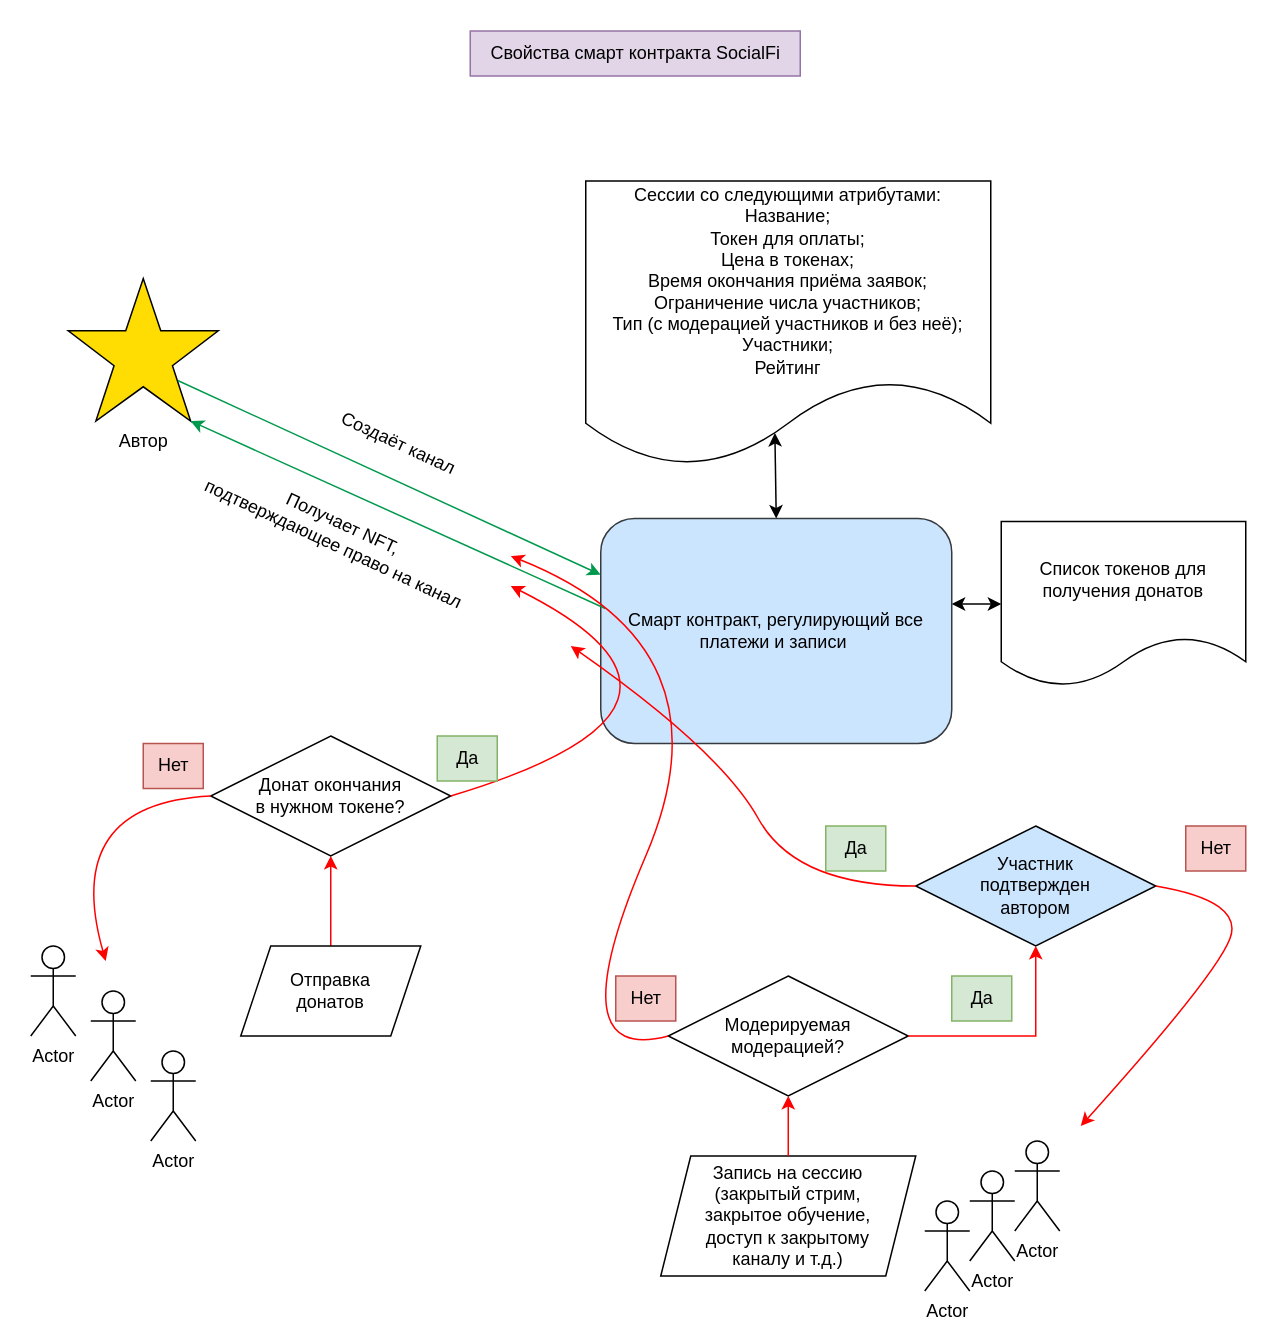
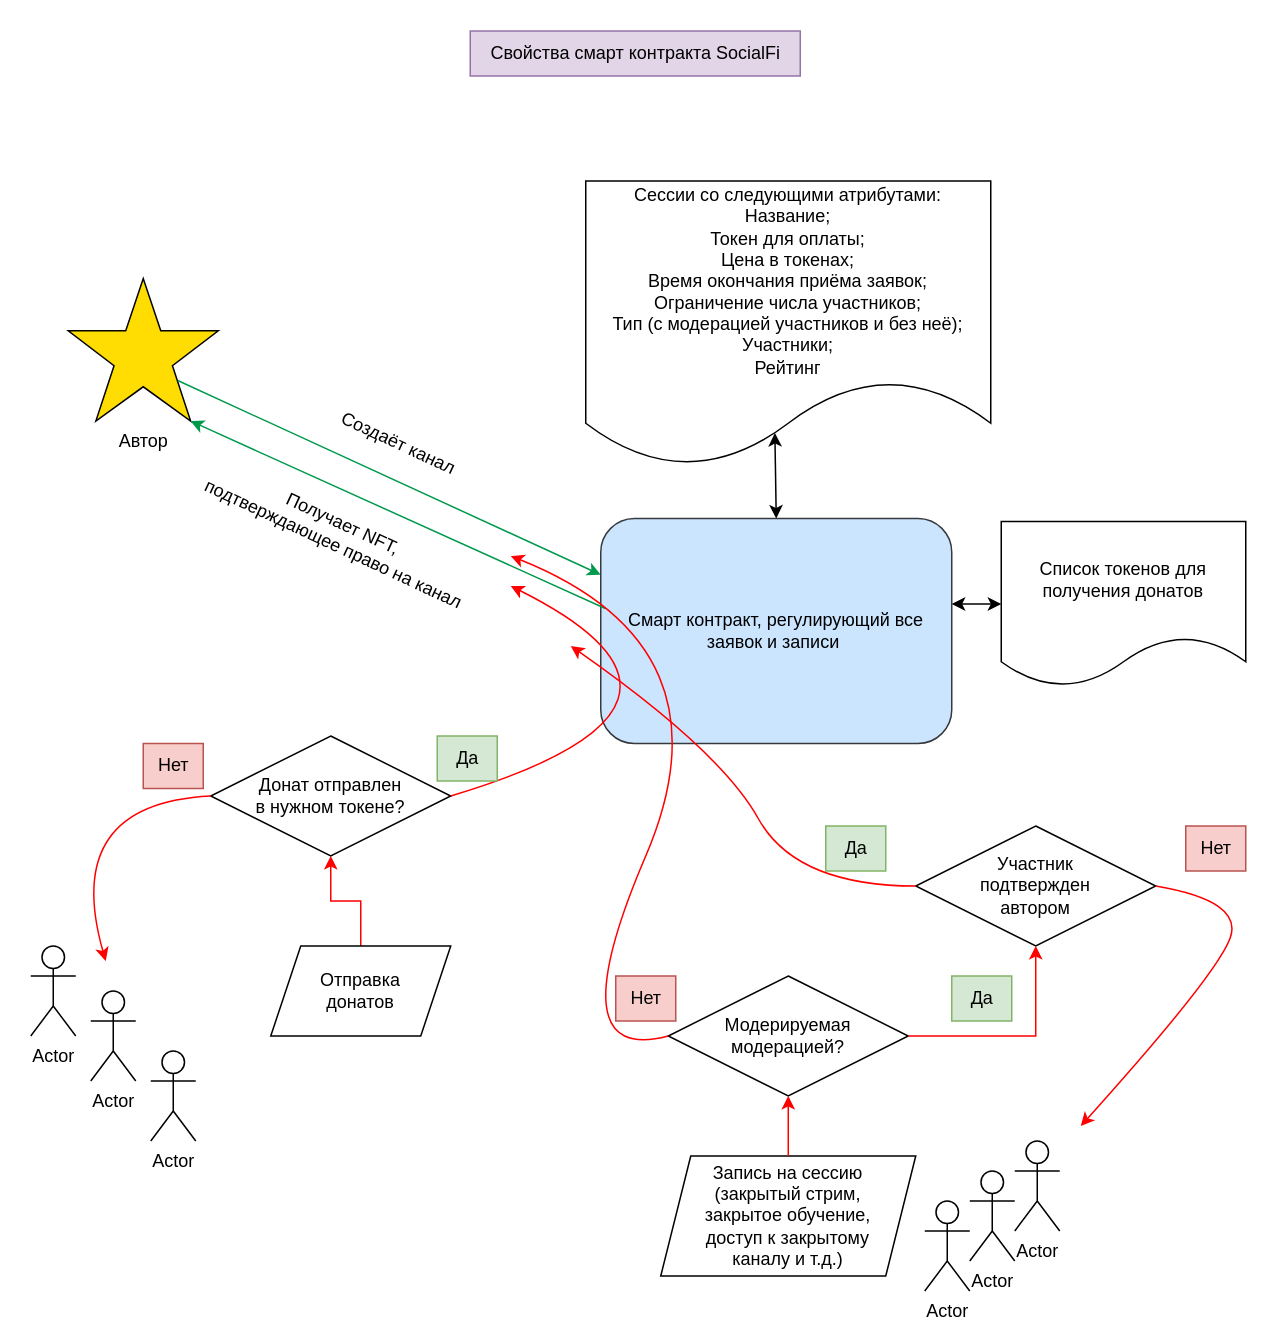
node "Смарт контракт, регулирующий все платежи и записи": label "Смарт контракт, регулирующий все платежи и записи" -> "Смарт контракт, регулирующий все заявок и записи"
node "Донат окончания в нужном токене?": label "Донат окончания в нужном токене?" -> "Донат отправлен в нужном токене?"
node "Участник подтвержден автором": fillcolor #cce5ff -> #ffffff
node "Отправка донатов": moved (331, 991) -> (361, 991)
